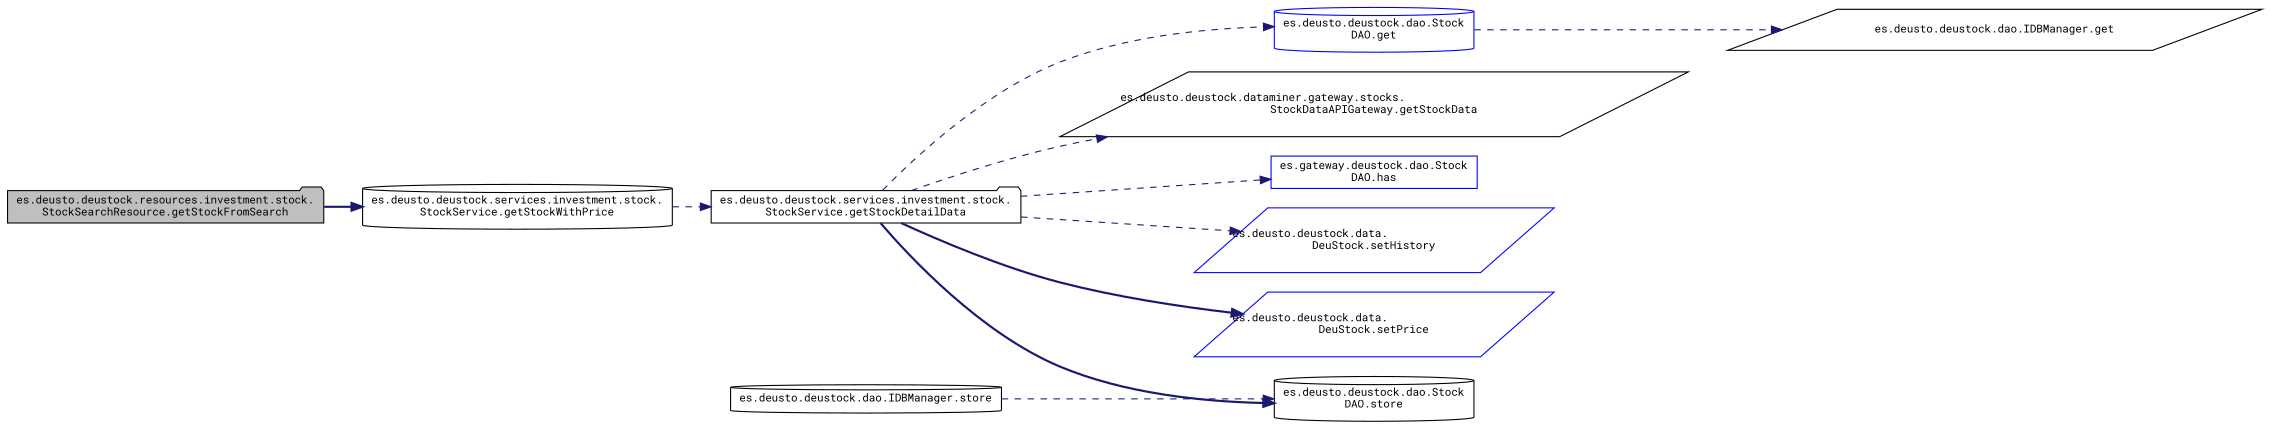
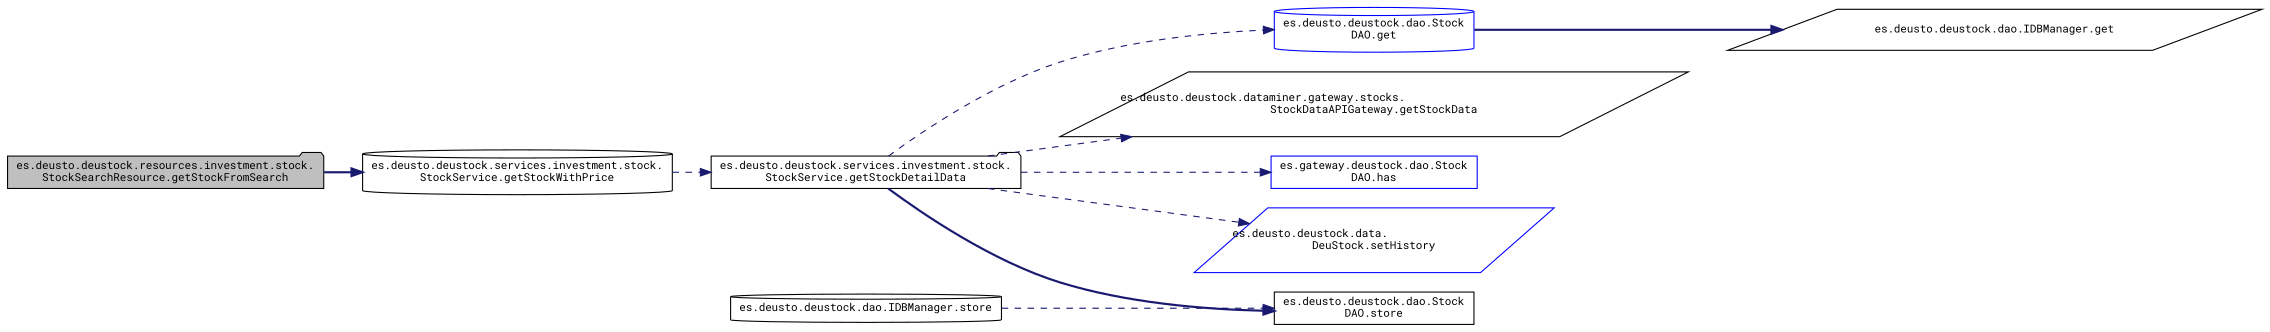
edge "es.deusto.deustock.dao.Stock DAO.get" -> "es.deusto.deustock.dao.IDBManager.get": style dashed -> bold
node "es.deusto.deustock.data. DeuStock.setPrice": removed
node "es.deusto.deustock.dao.Stock DAO.store": shape cylinder -> box
